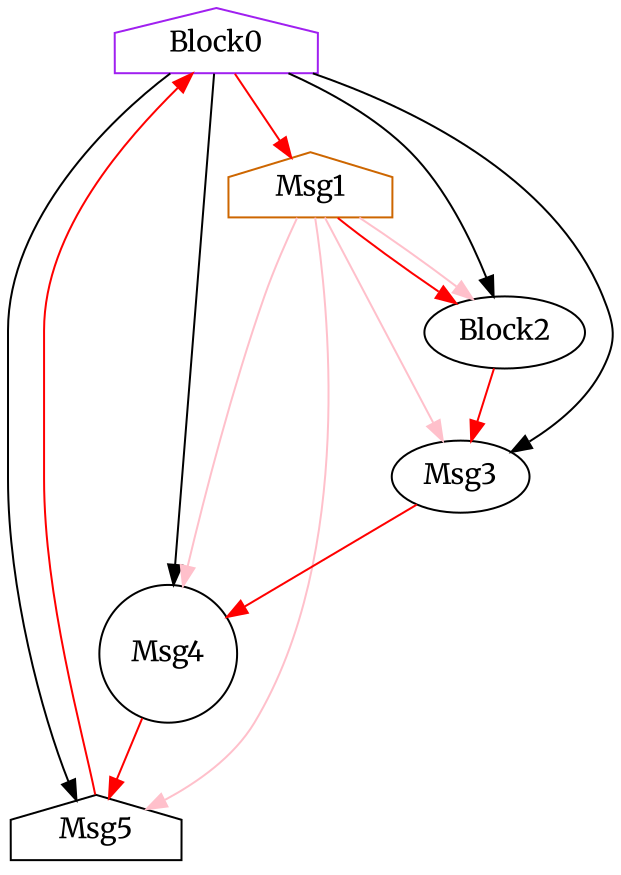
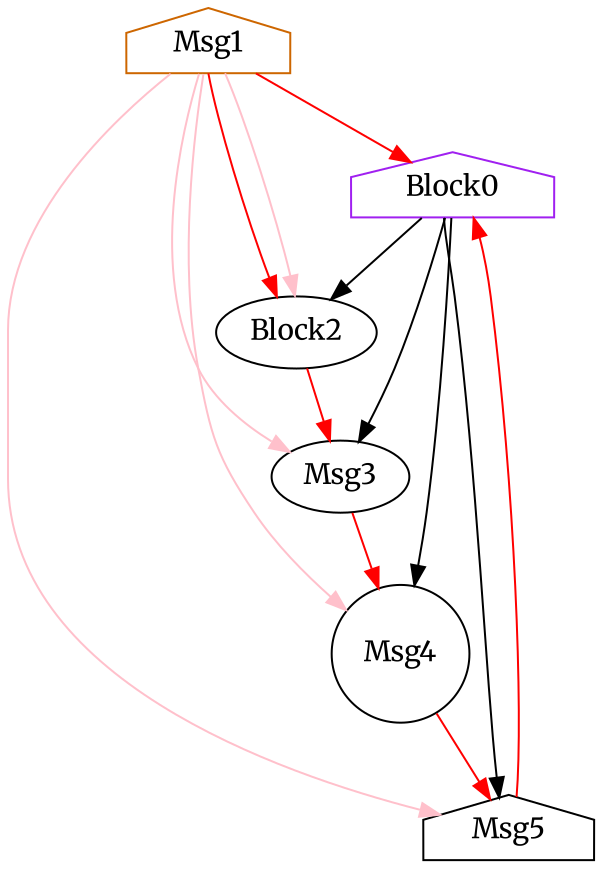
edge "Block0" -> "Msg1": reversed
